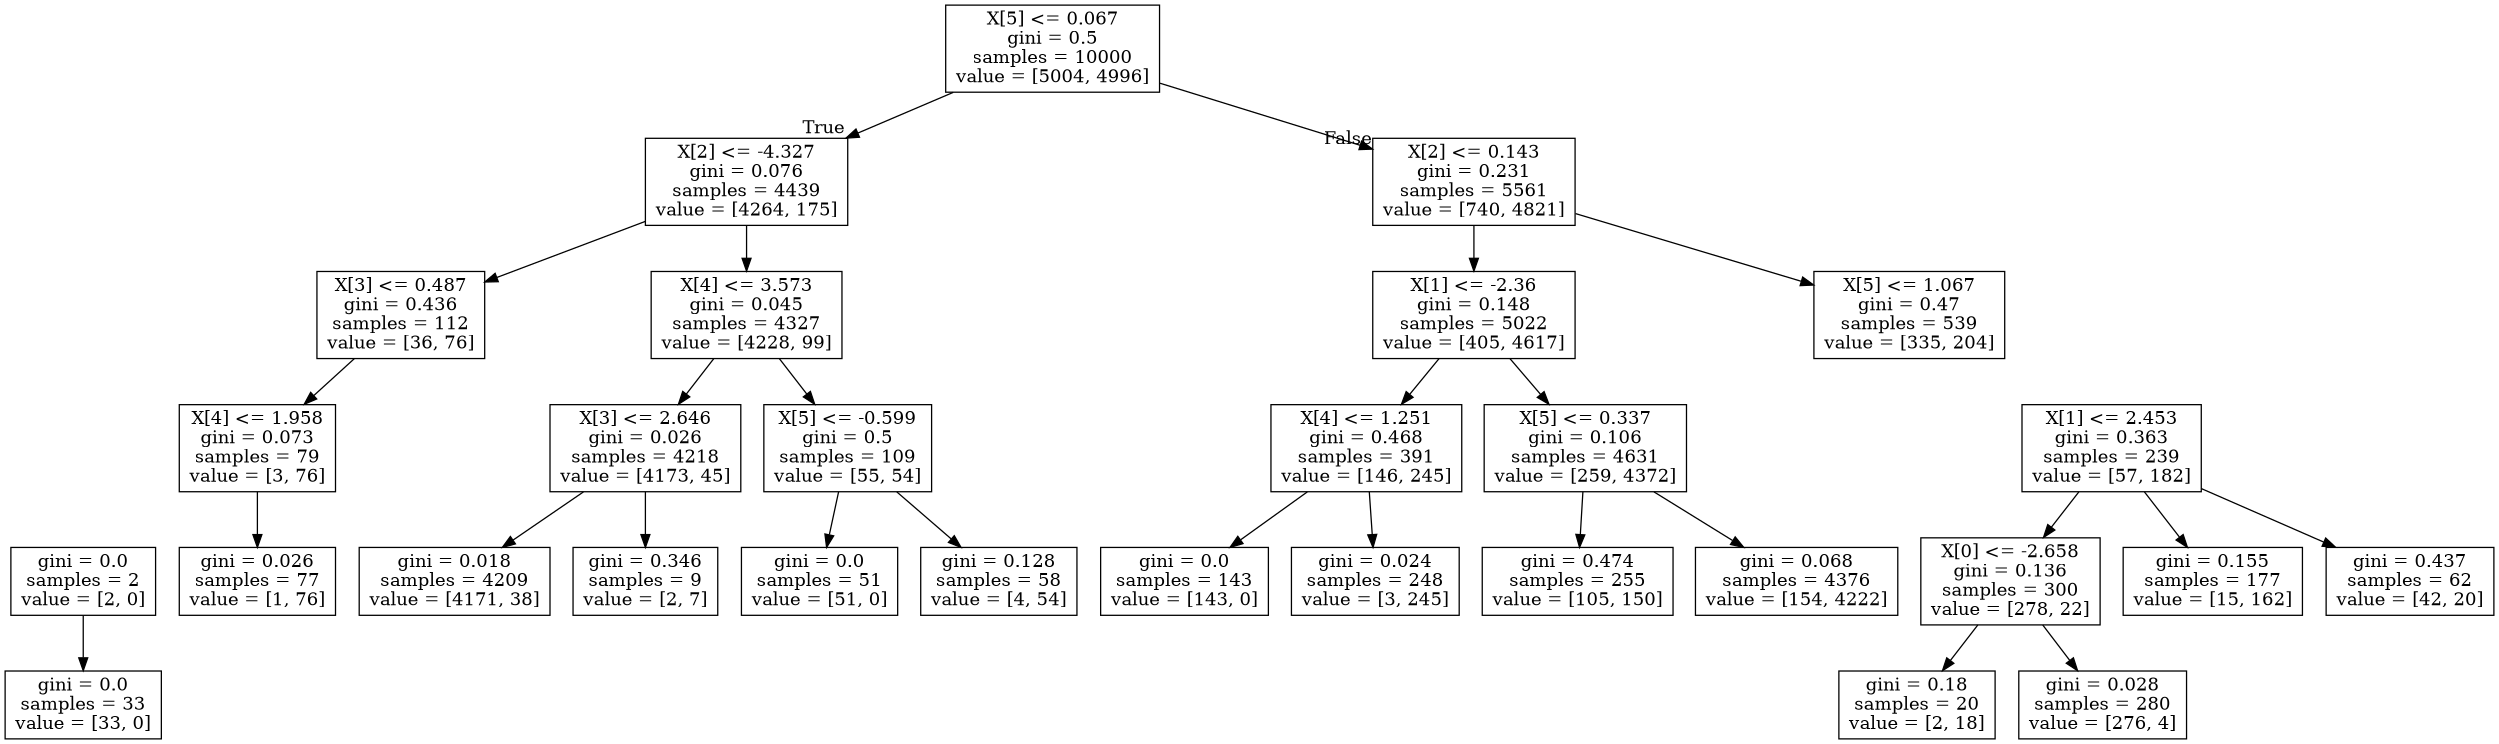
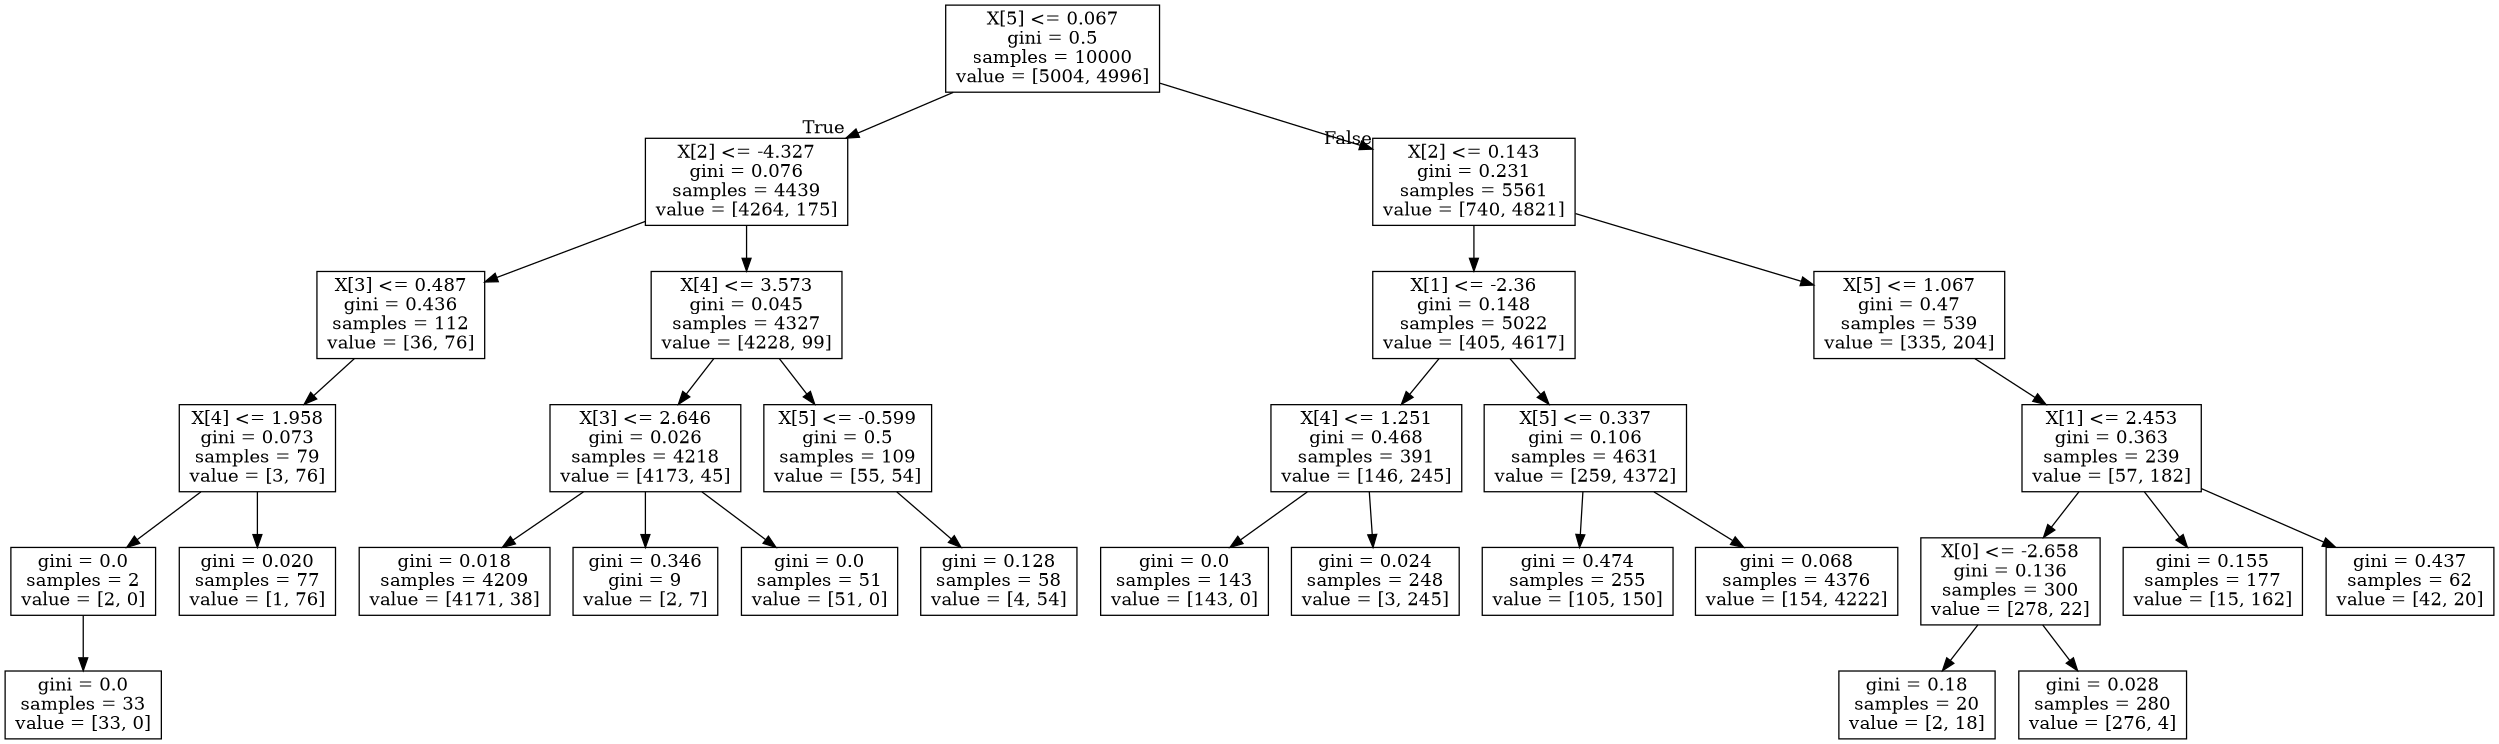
edge "X[5] <= 1.067 gini = 0.47 samples = 539 value = [335, 204]" -> "X[1] <= 2.453 gini = 0.363 samples = 239 value = [57, 182]": added
edge "X[5] <= -0.599 gini = 0.5 samples = 109 value = [55, 54]" -> "gini = 0.0 samples = 51 value = [51, 0]": now "X[3] <= 2.646 gini = 0.026 samples = 4218 value = [4173, 45]" -> "gini = 0.0 samples = 51 value = [51, 0]"
edge "X[4] <= 1.958 gini = 0.073 samples = 79 value = [3, 76]" -> "gini = 0.0 samples = 2 value = [2, 0]": added
node "gini = 0.026 samples = 77 value = [1, 76]": label "gini = 0.026 samples = 77 value = [1, 76]" -> "gini = 0.020 samples = 77 value = [1, 76]"
node "gini = 0.346 samples = 9 value = [2, 7]": label "gini = 0.346 samples = 9 value = [2, 7]" -> "gini = 0.346 gini = 9 value = [2, 7]"
